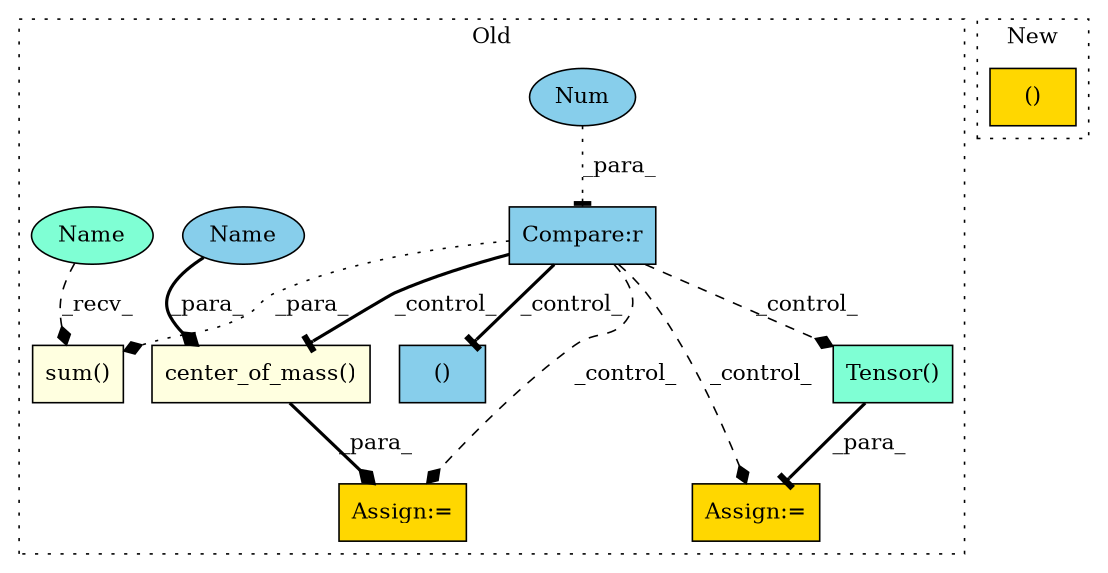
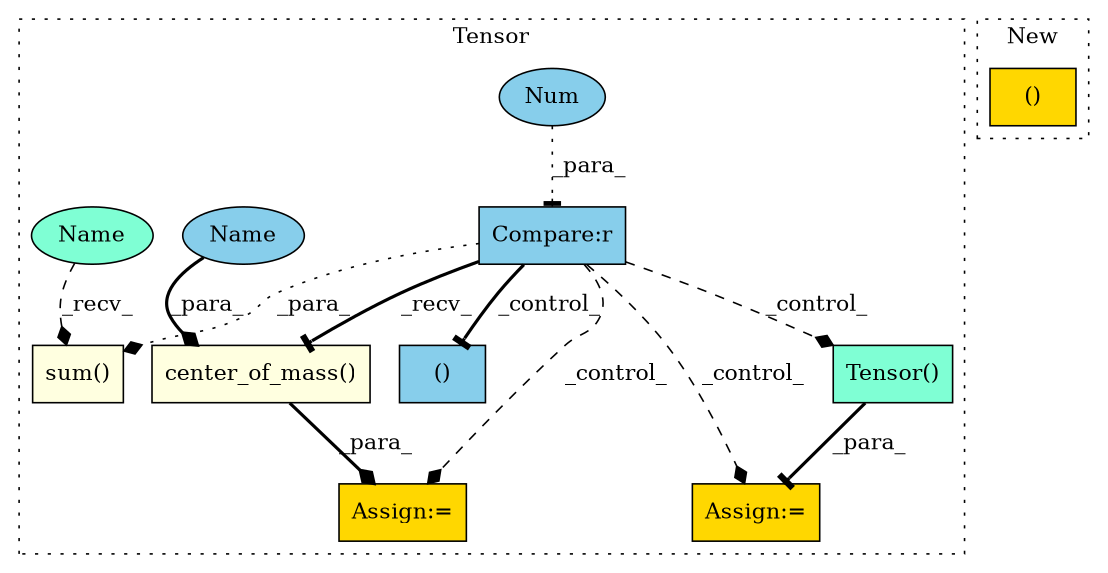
cluster "Old": label "Old" -> "Tensor"
edge "Compare:r" -> "center_of_mass()": label "_control_" -> "_recv_"
